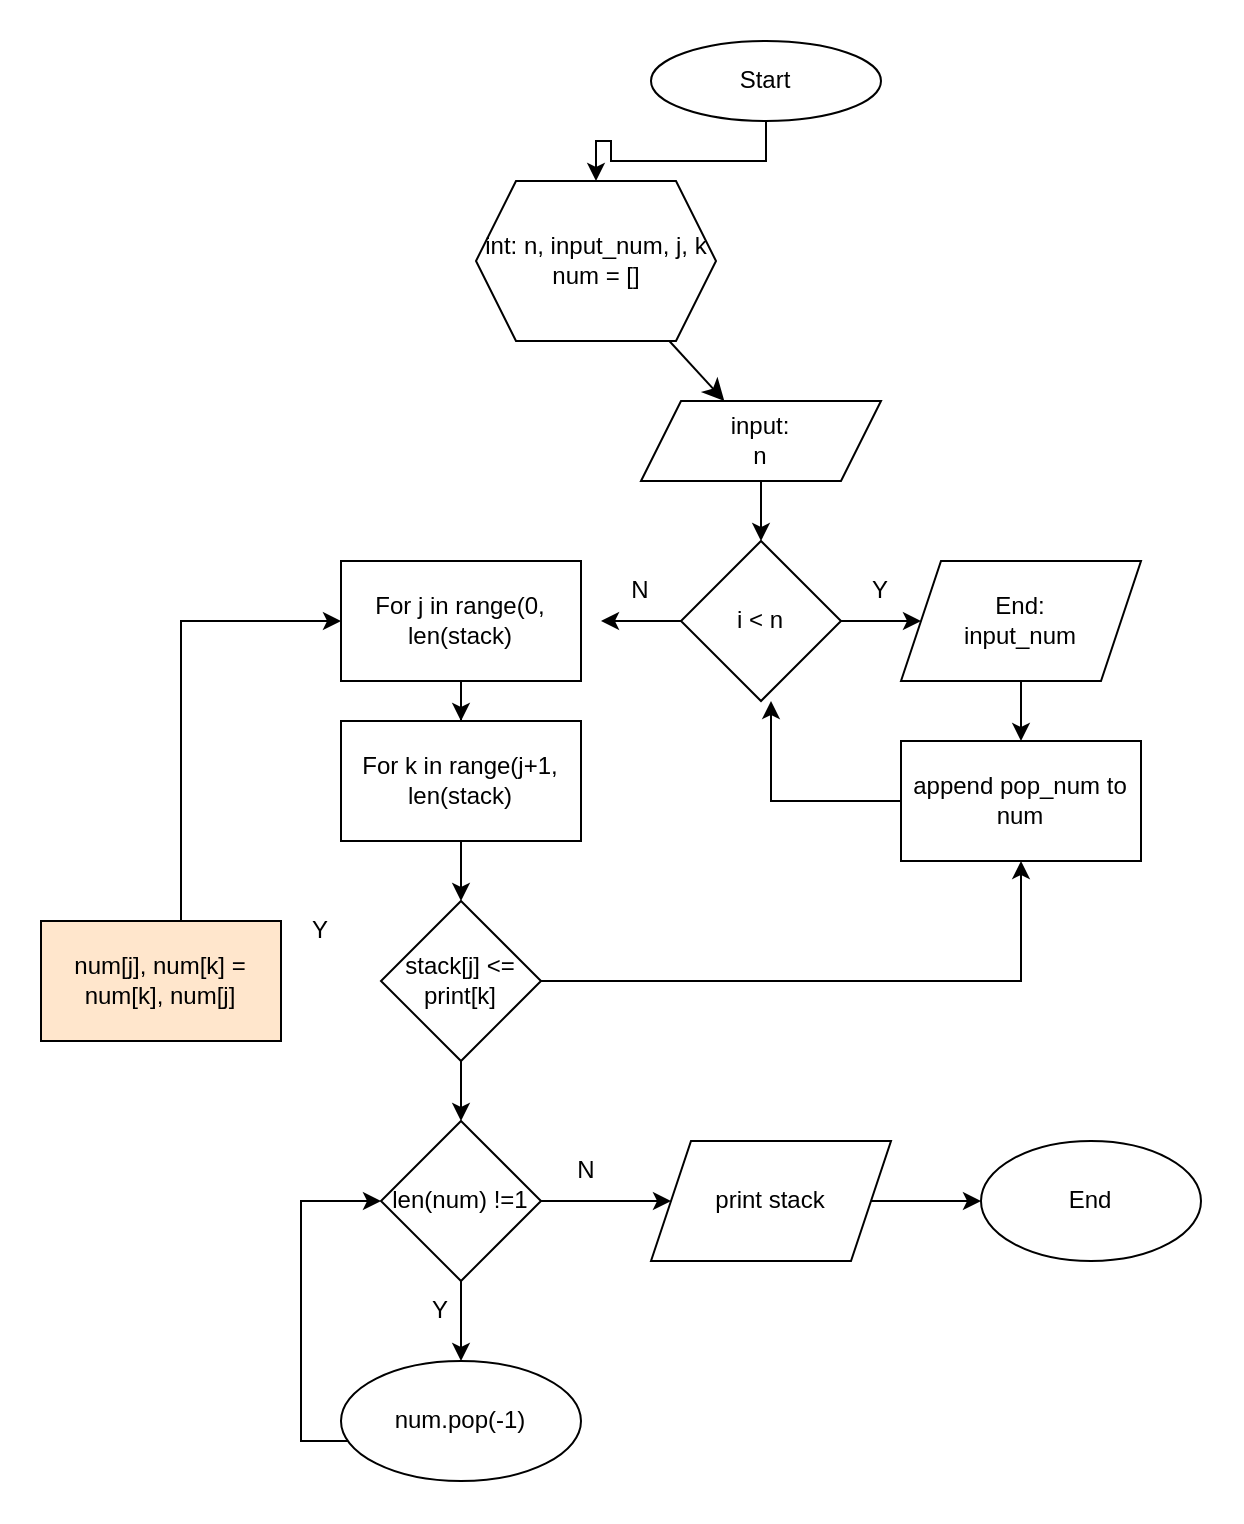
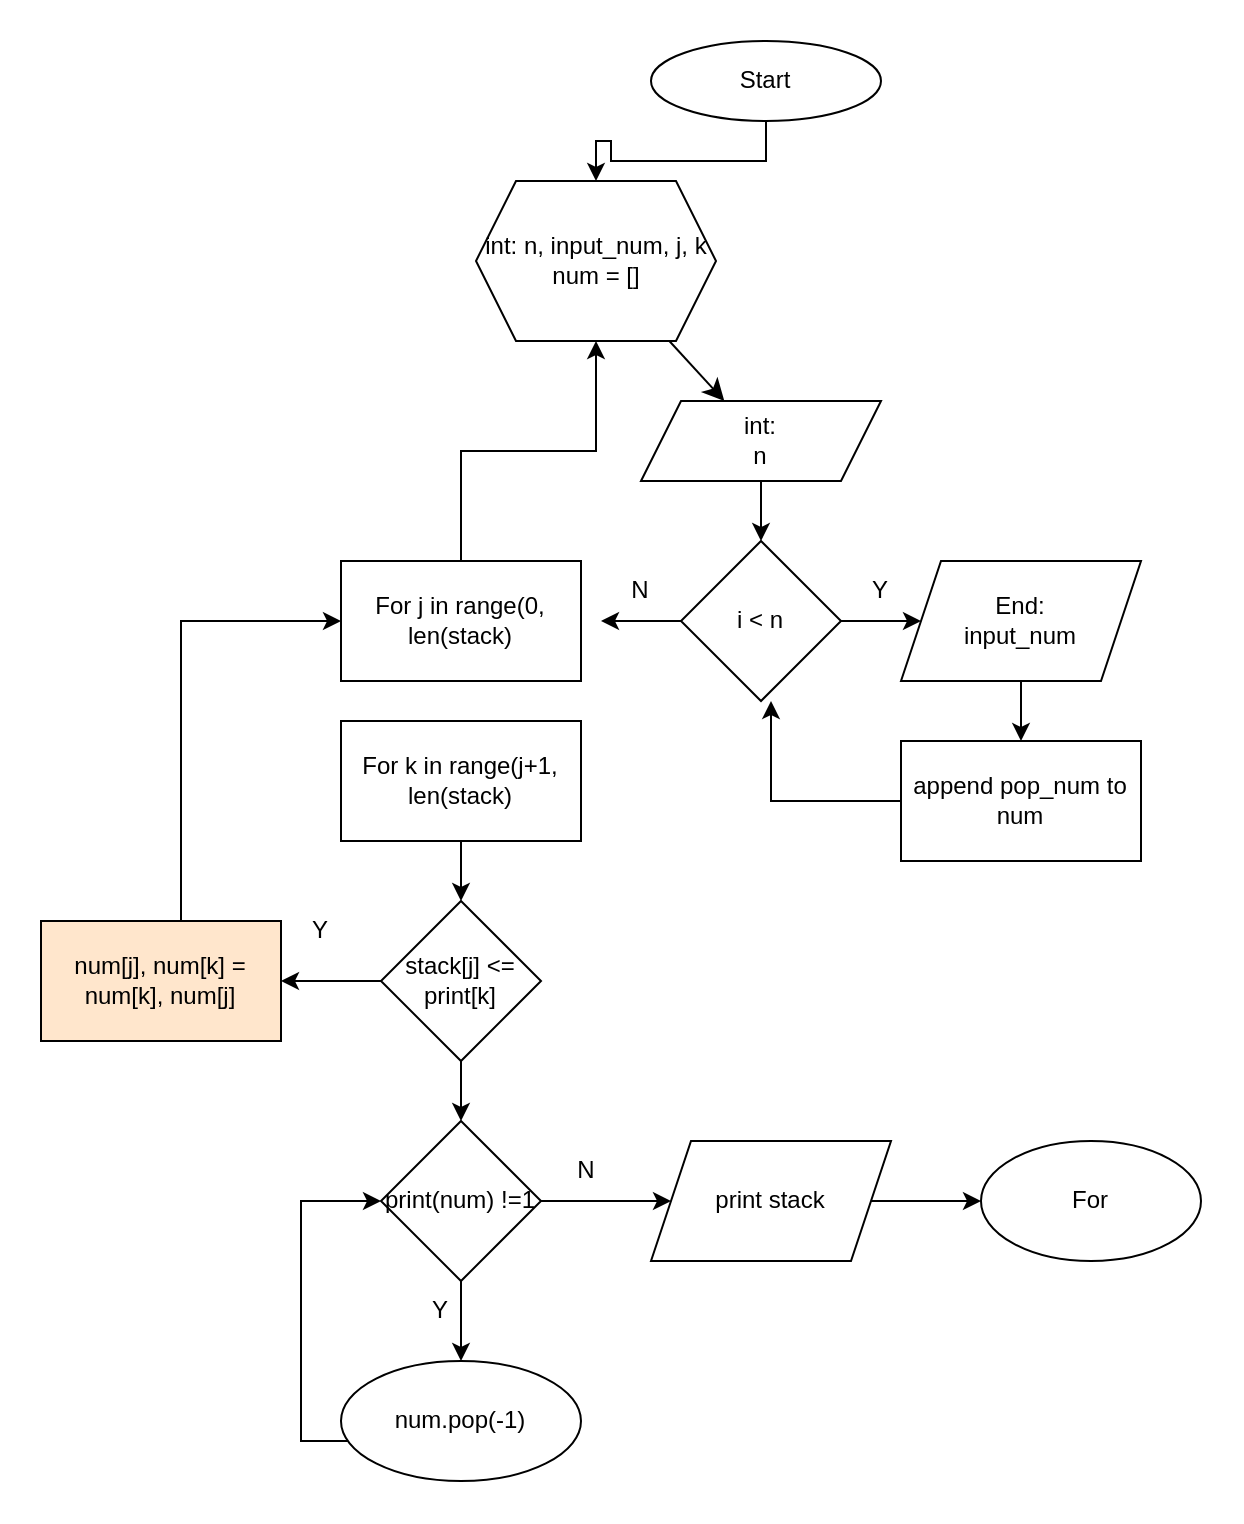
node "input: n": label "input: n" -> "int: n"
edge "For j in range(0, len(stack)" -> "For k in range(j+1, len(stack)": now "For j in range(0, len(stack)" -> "int: n, input_num, j, k num = []"
edge "stack[j] <= print[k]" -> "append pop_num to num": now "stack[j] <= print[k]" -> "num[j], num[k] = num[k], num[j]"
node "len(num) !=1": label "len(num) !=1" -> "print(num) !=1"
node "End": label "End" -> "For"
